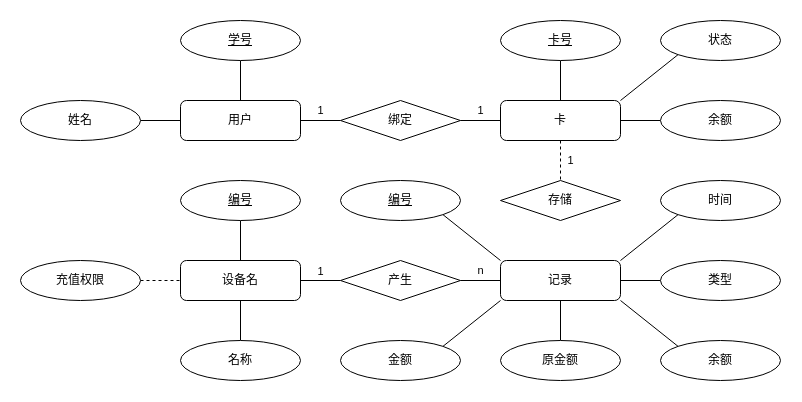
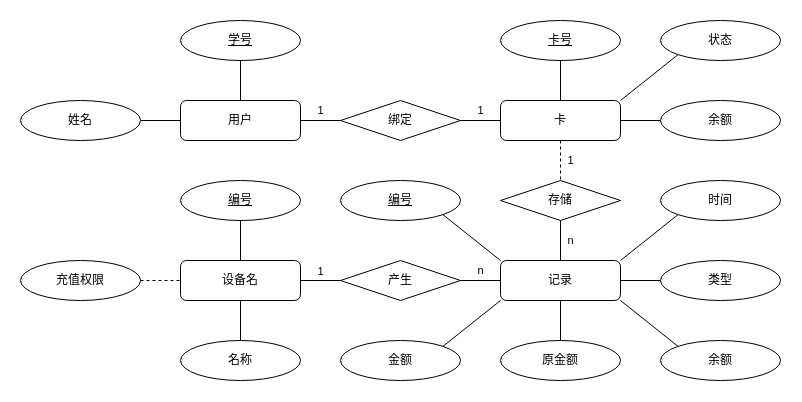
edge "存储" -- "记录": added, label "n"
